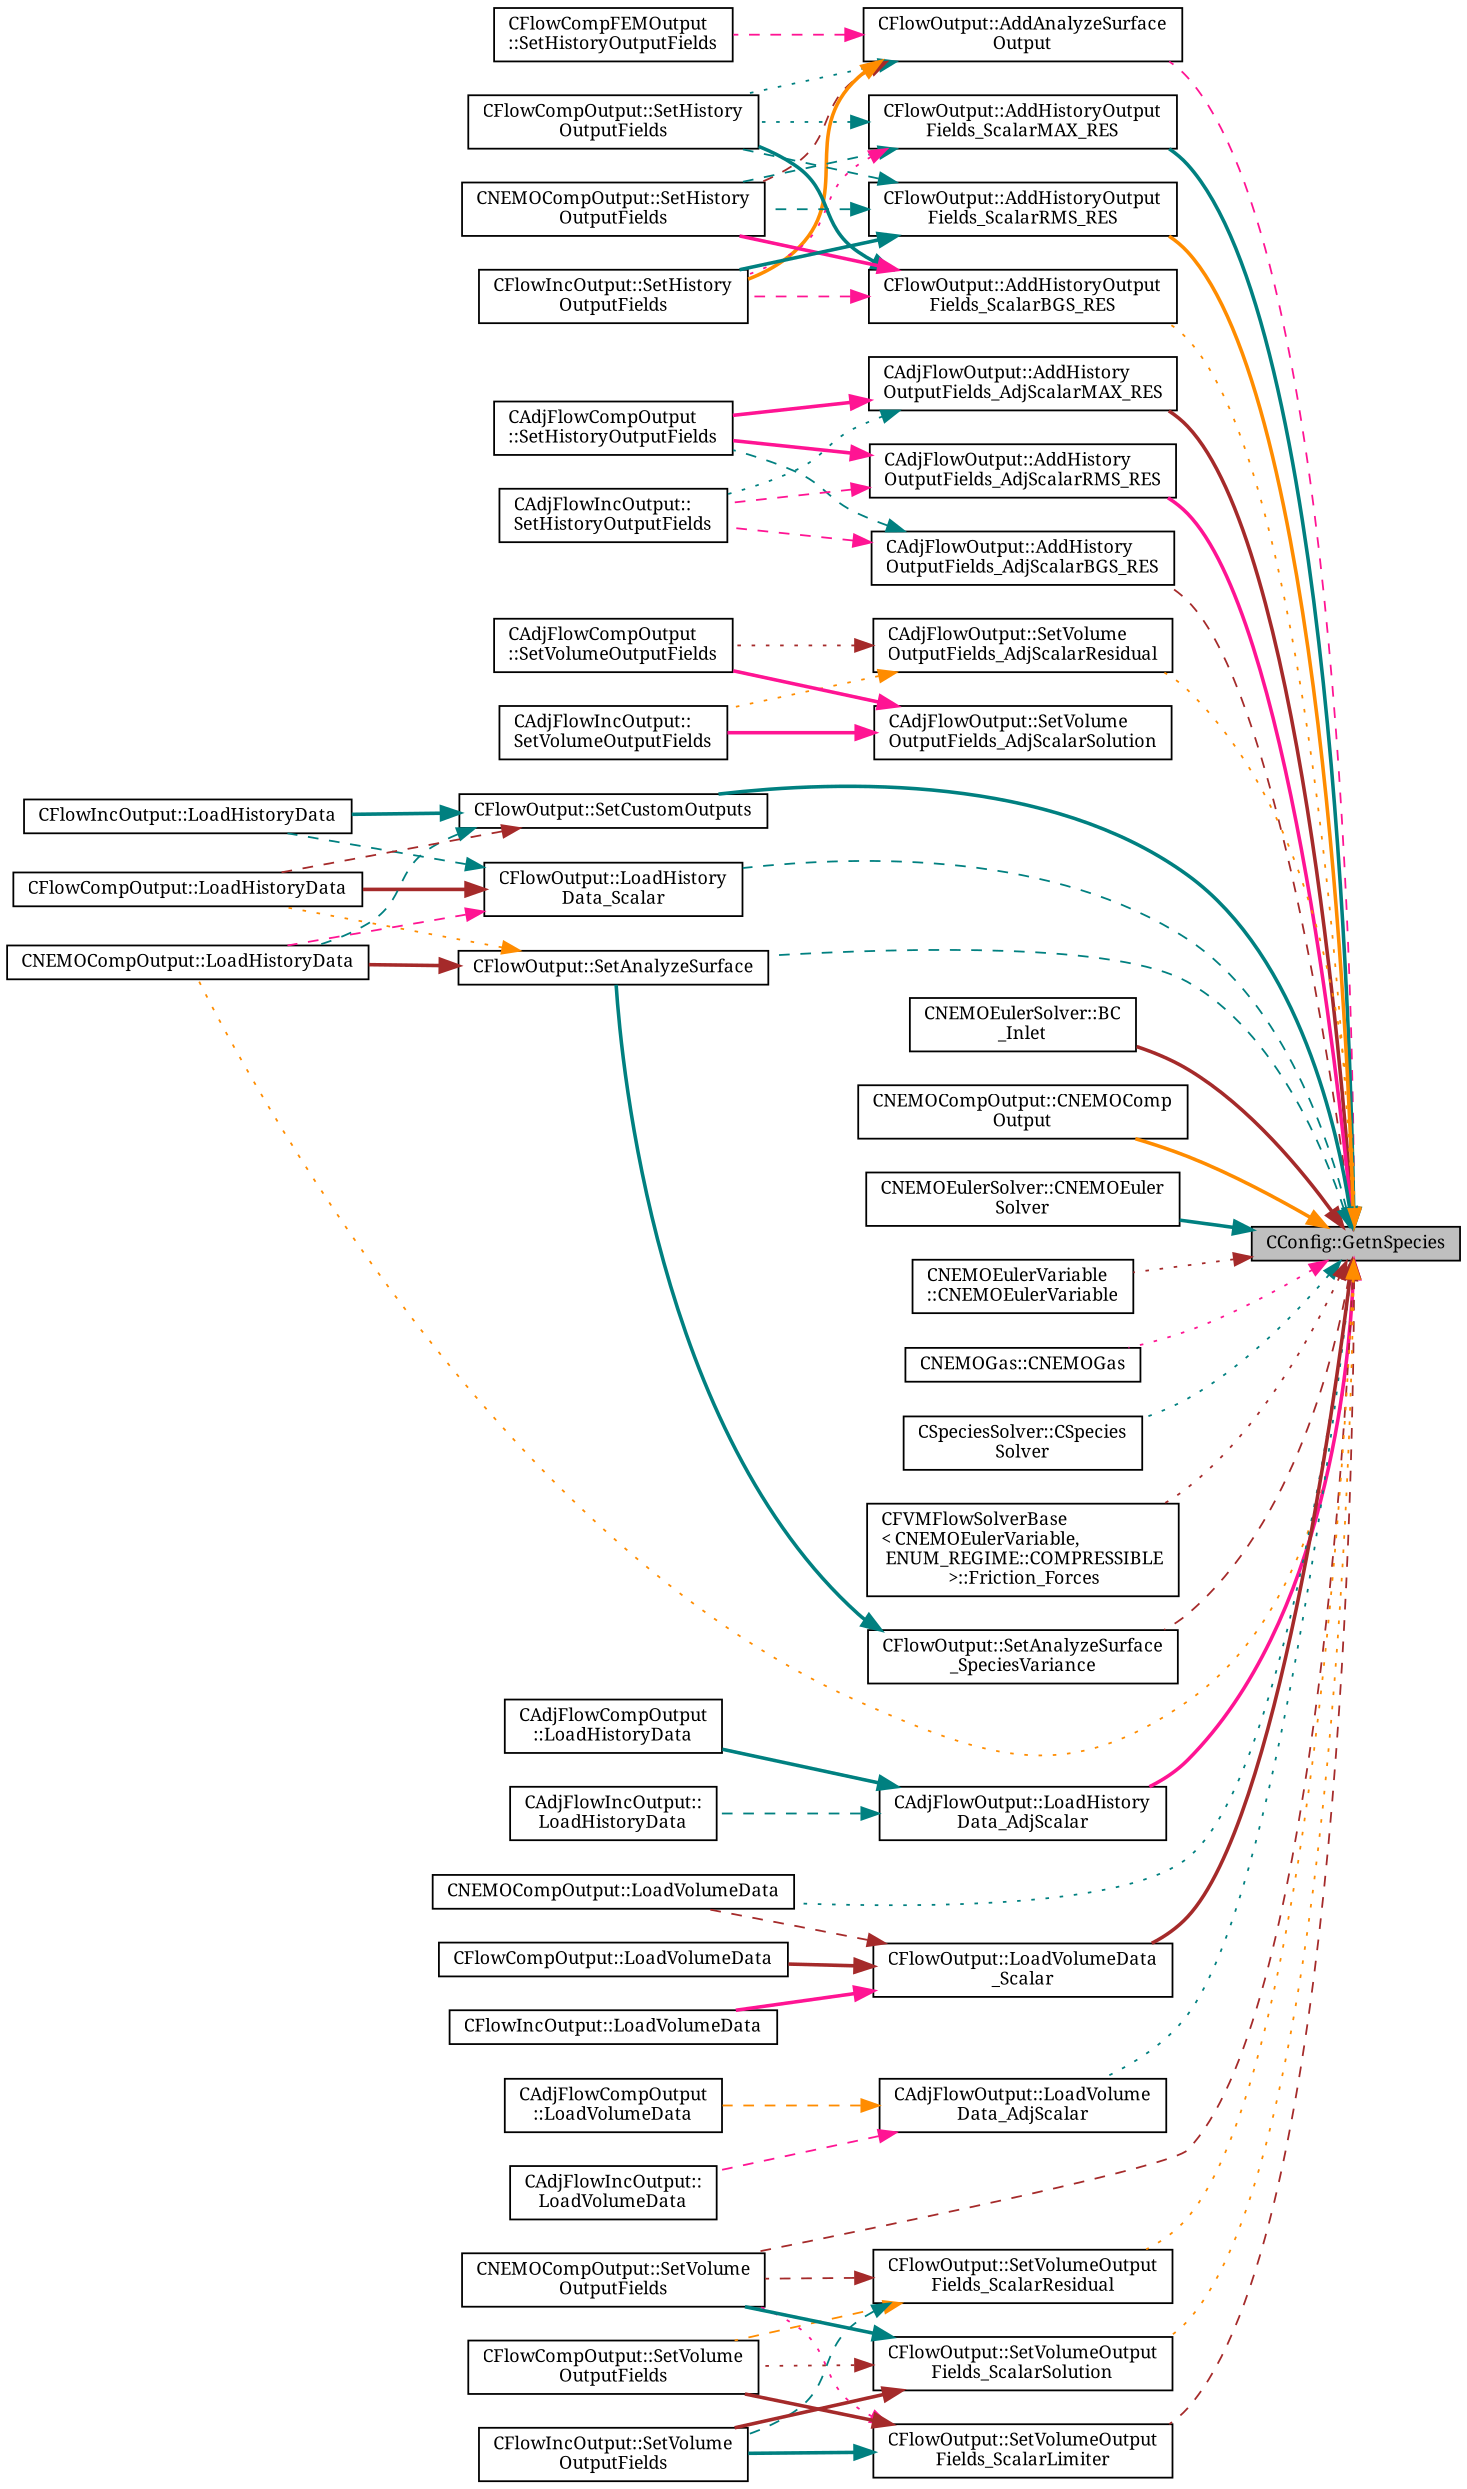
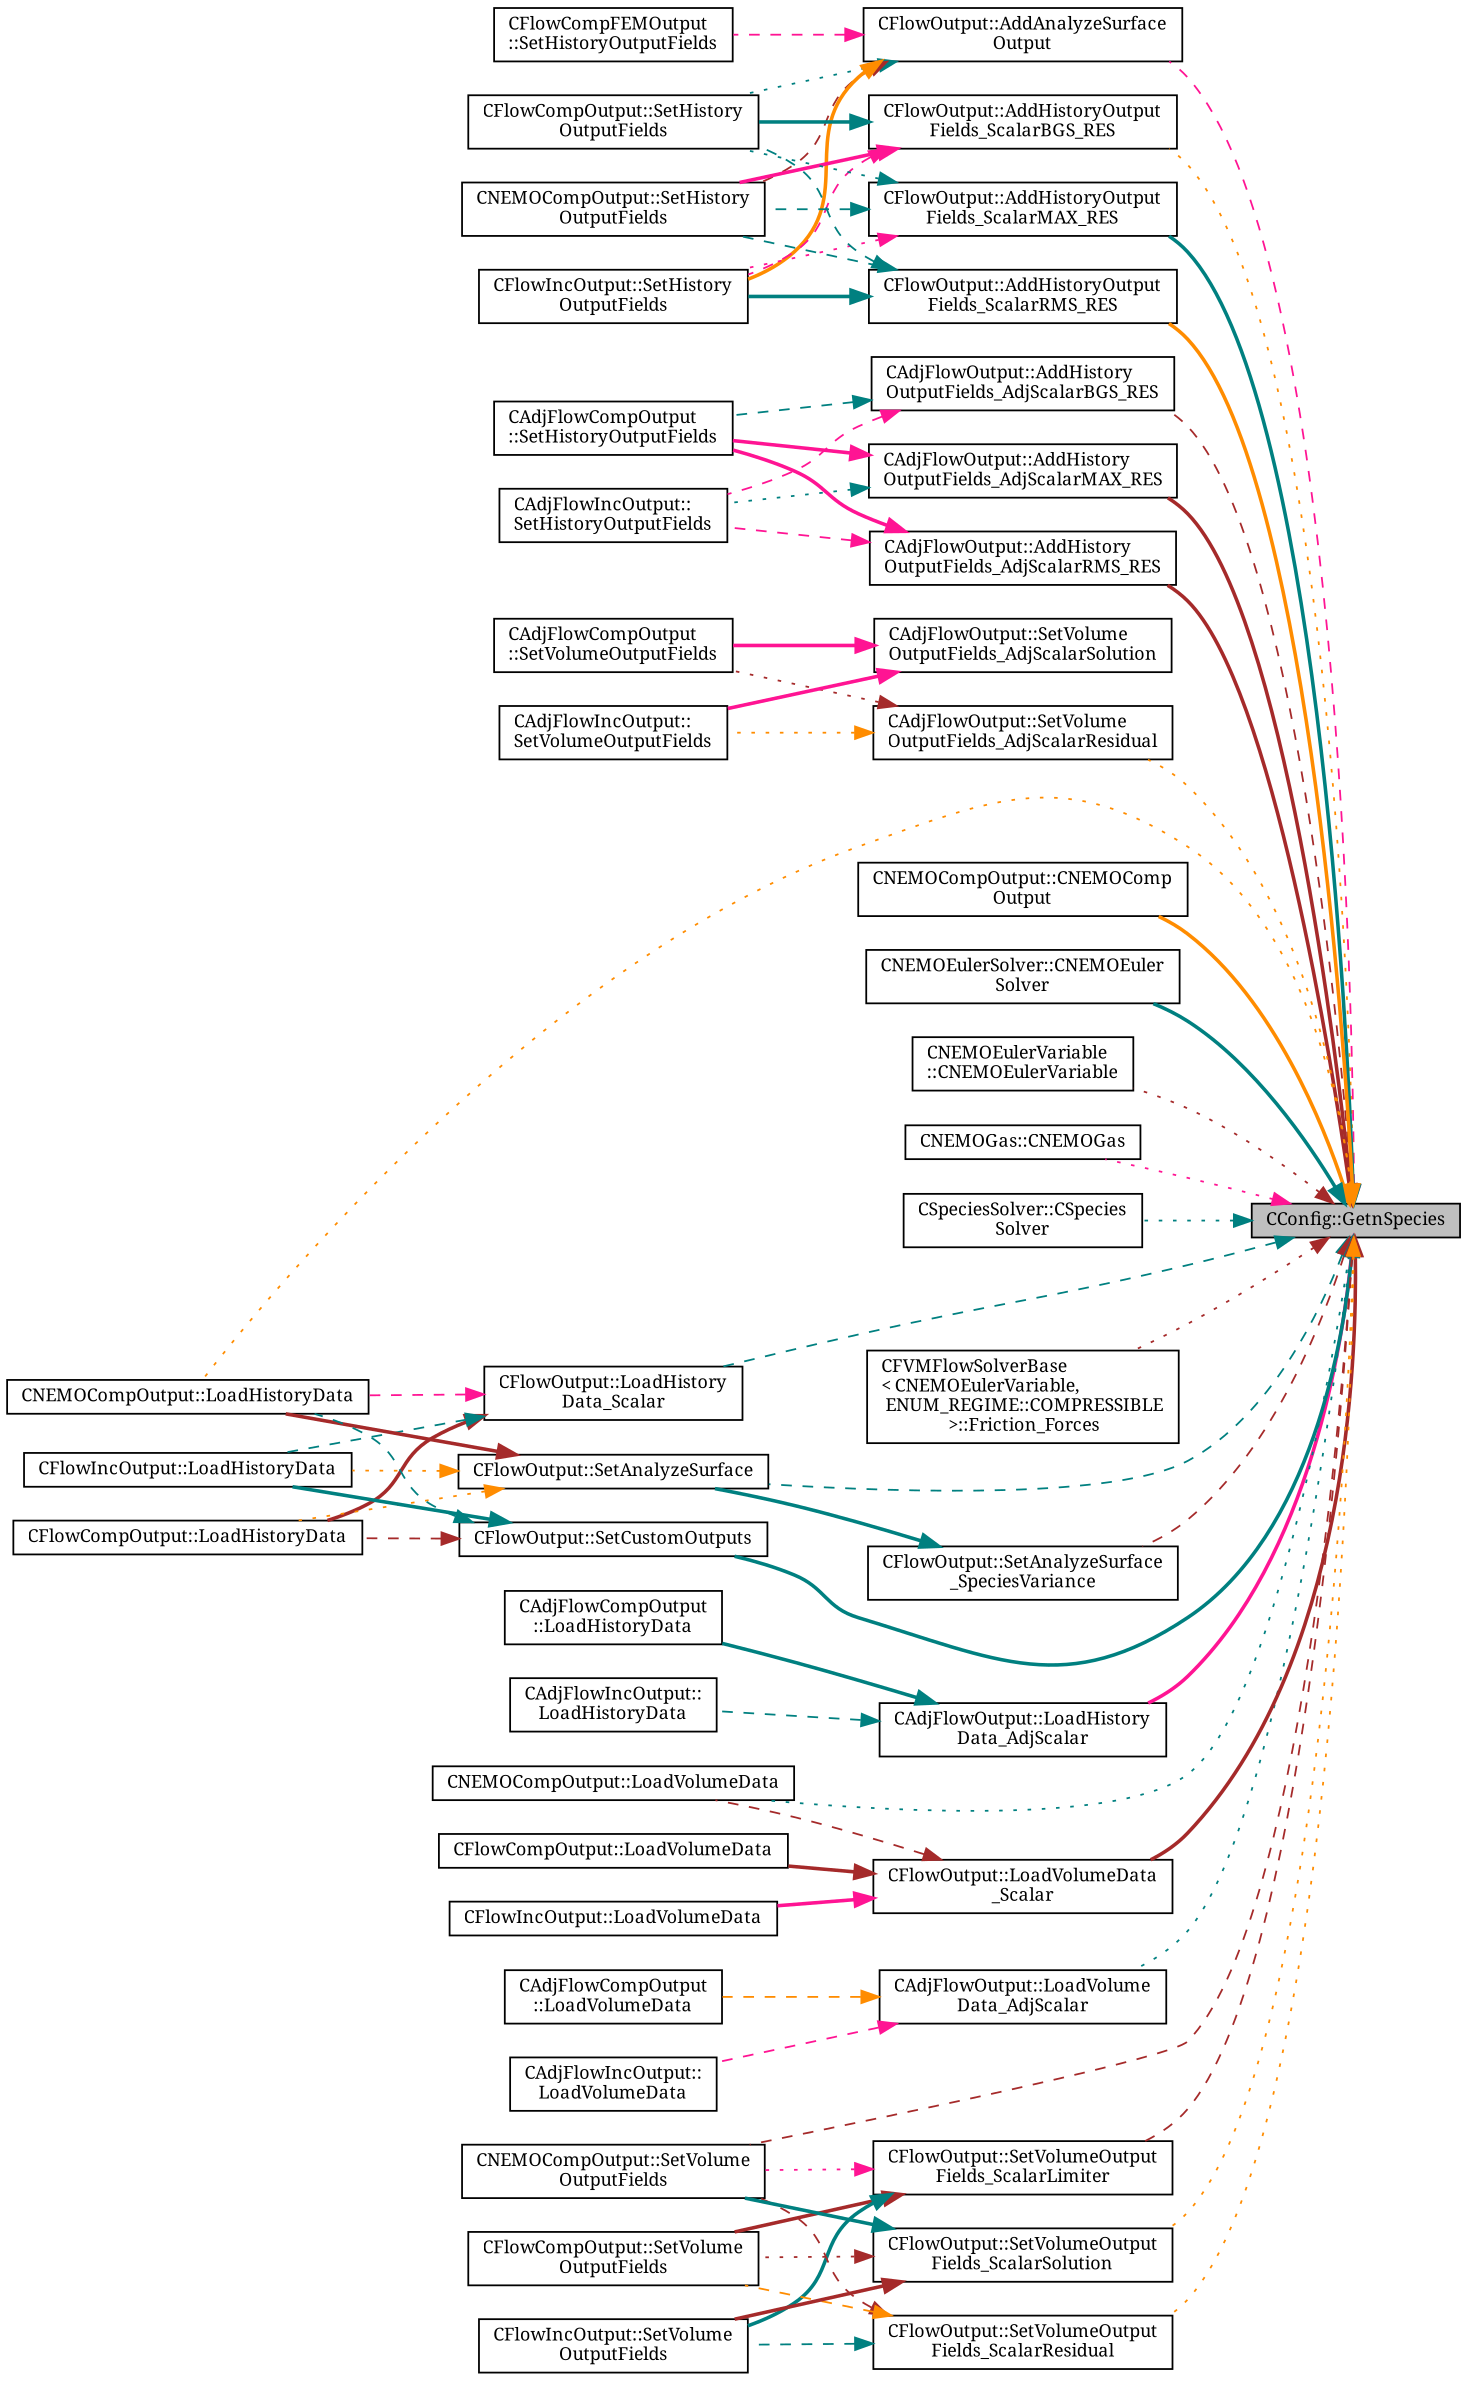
edge "CAdjFlowOutput::AddHistory OutputFields_AdjScalarRMS_RES" -> "CConfig::GetnSpecies": color deeppink -> brown
node "CNEMOEulerSolver::BC _Inlet": removed
edge "CFlowIncOutput::LoadHistoryData" -> "CFlowOutput::SetAnalyzeSurface": added
